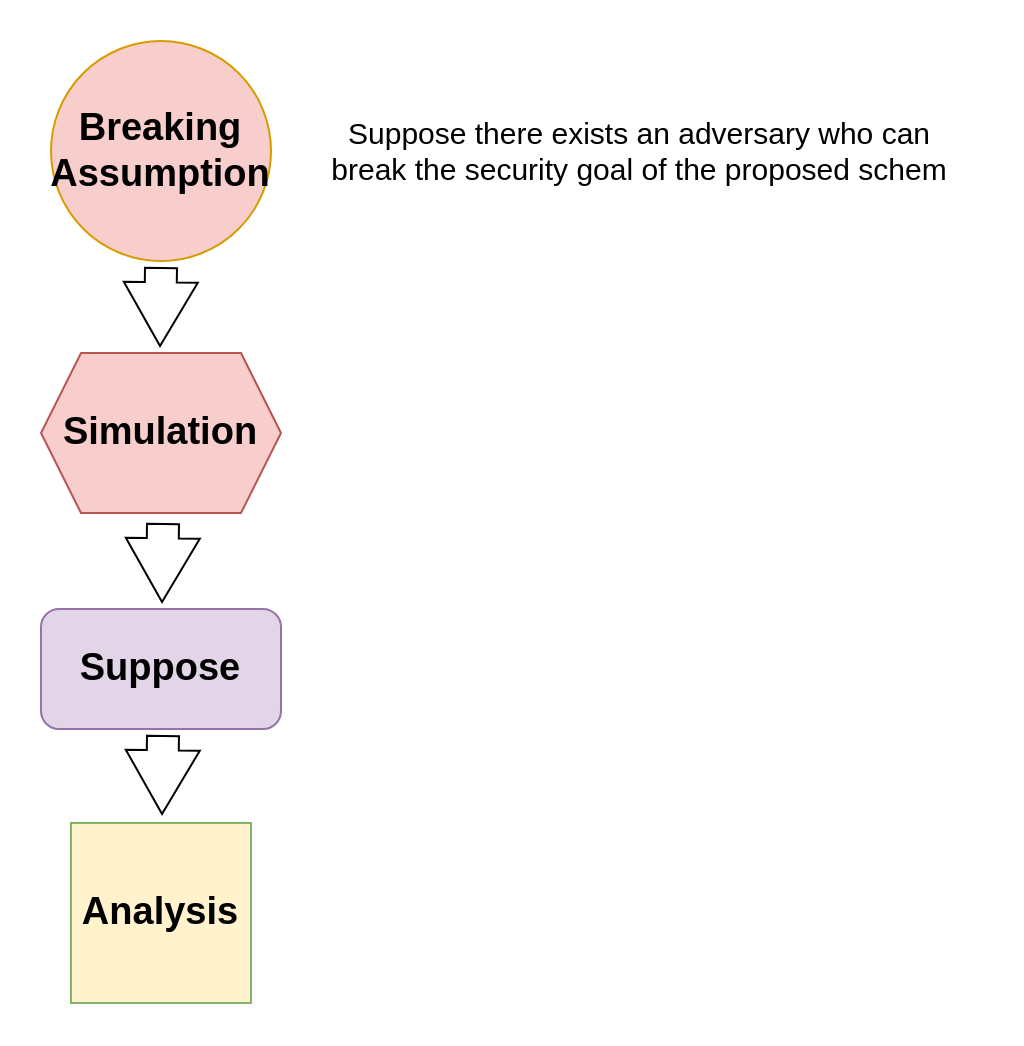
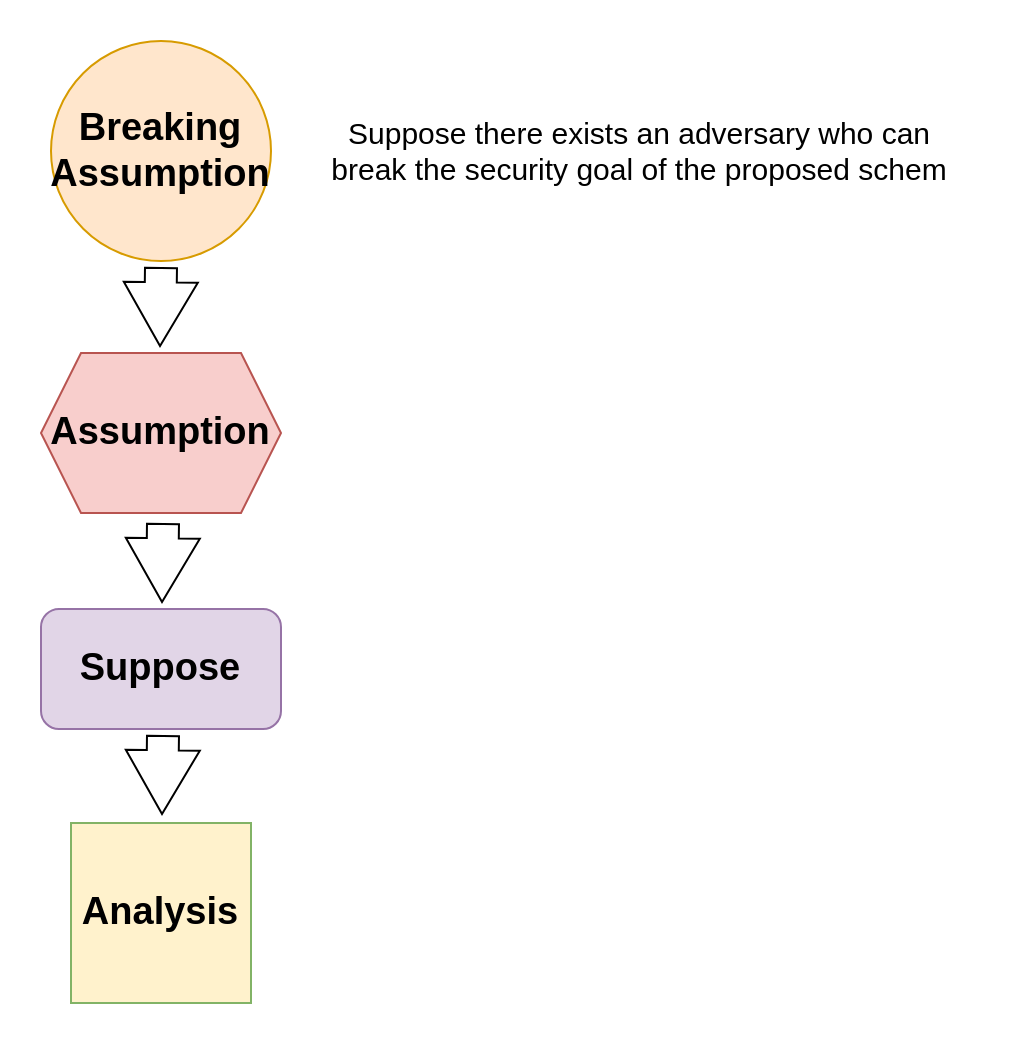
node "Breaking Assumption": fillcolor #f8cecc -> #ffe6cc
node "Simulation": label "Simulation" -> "Assumption"
